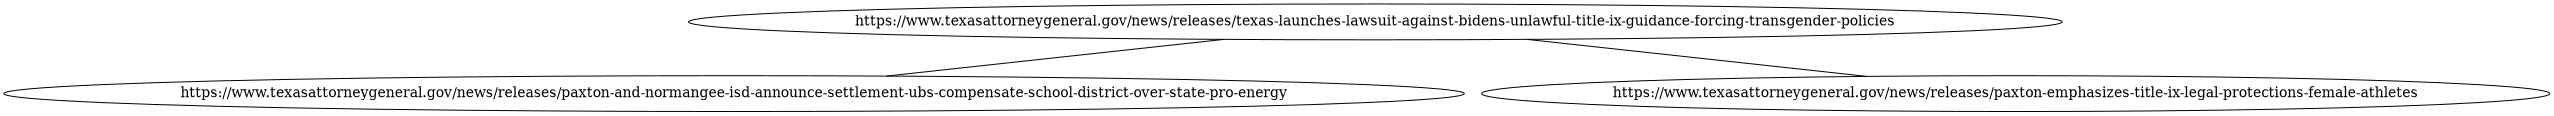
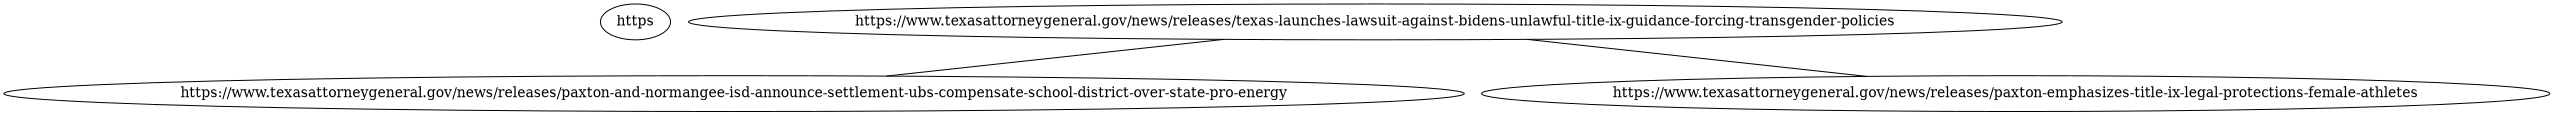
node "https": added
